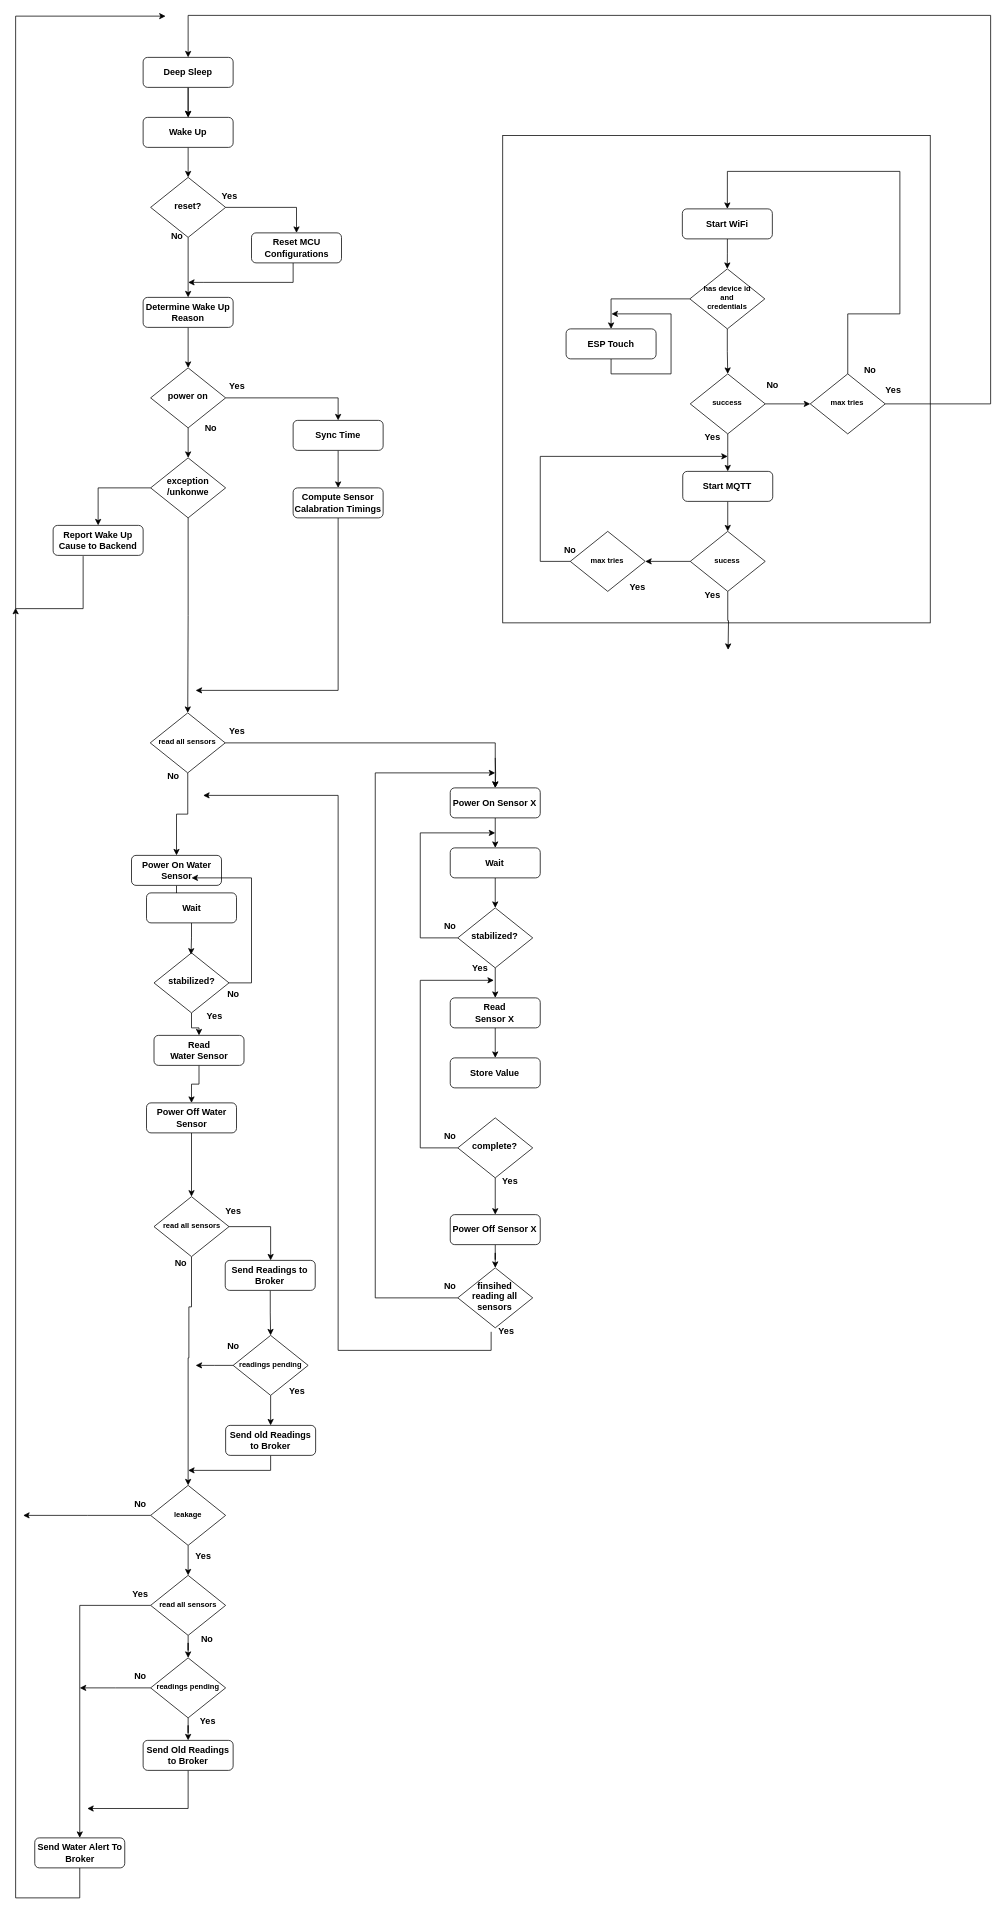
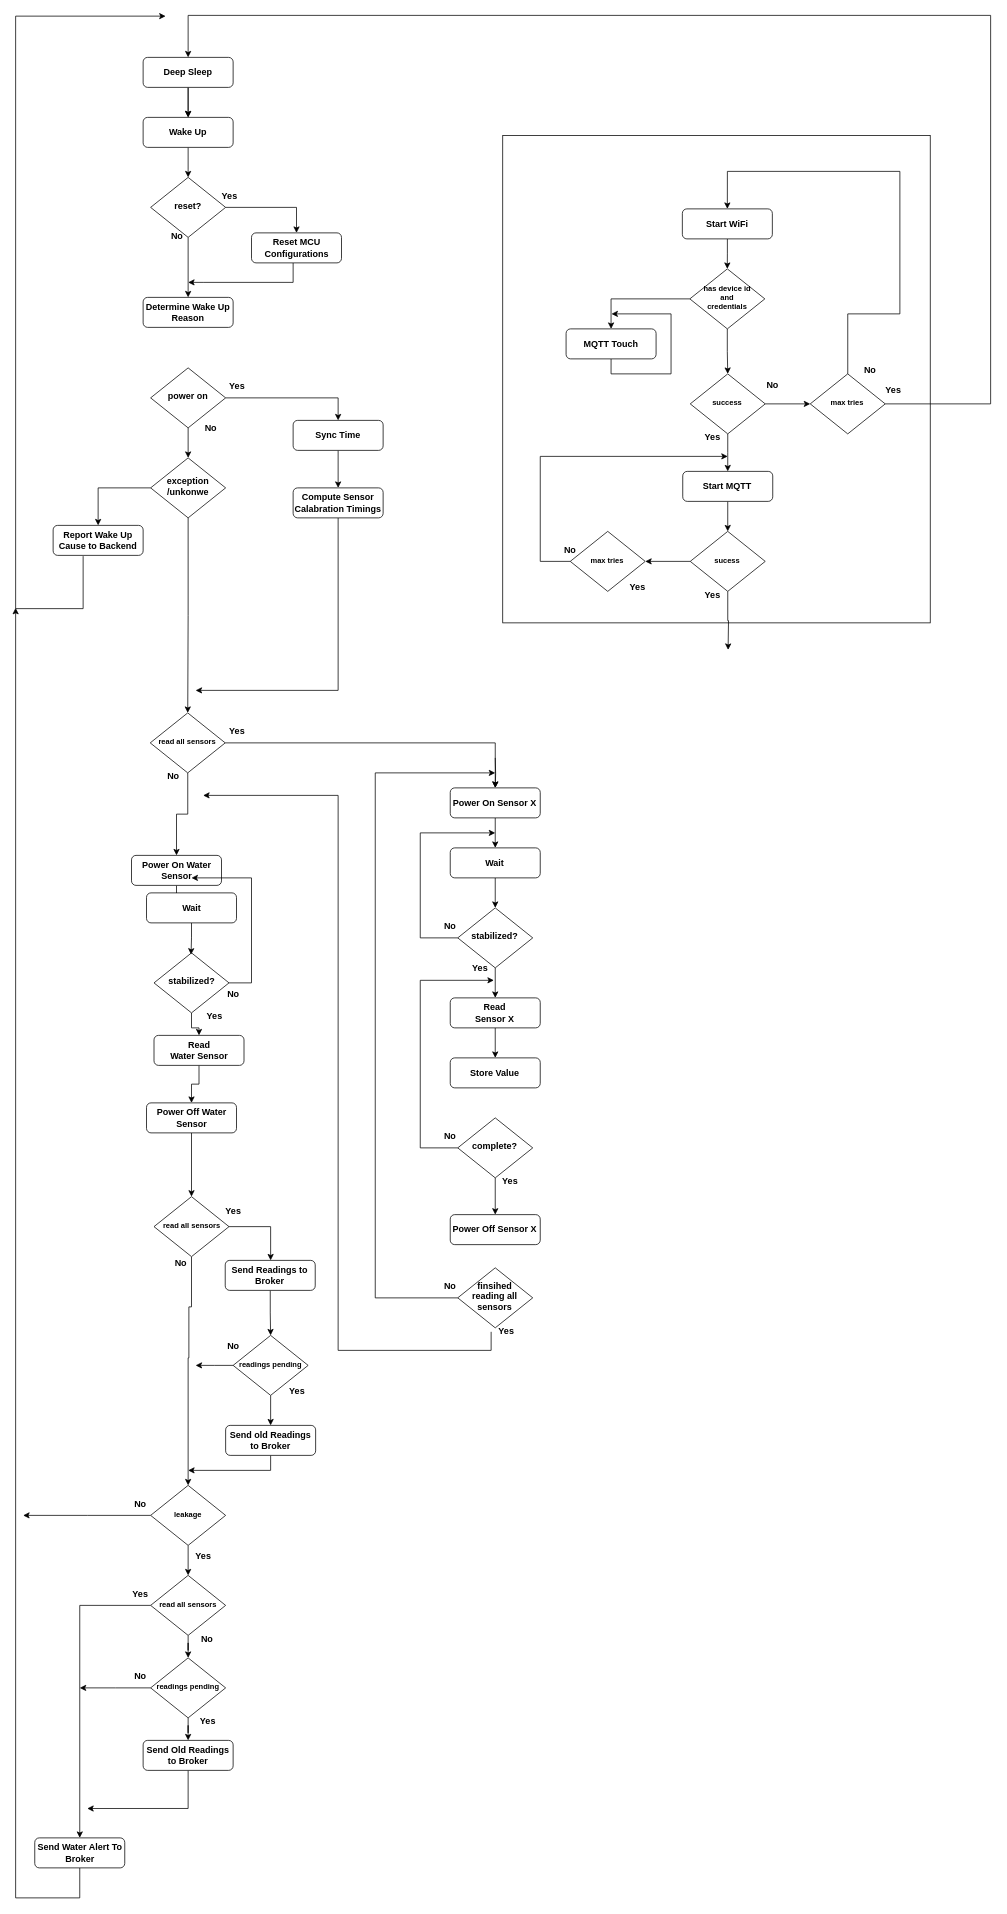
node "ESP Touch": label "ESP Touch" -> "MQTT Touch"
edge "Determine Wake Up Reason" -> "power on": removed
edge "Power Off Sensor X" -> "finsihed reading all sensors": removed
